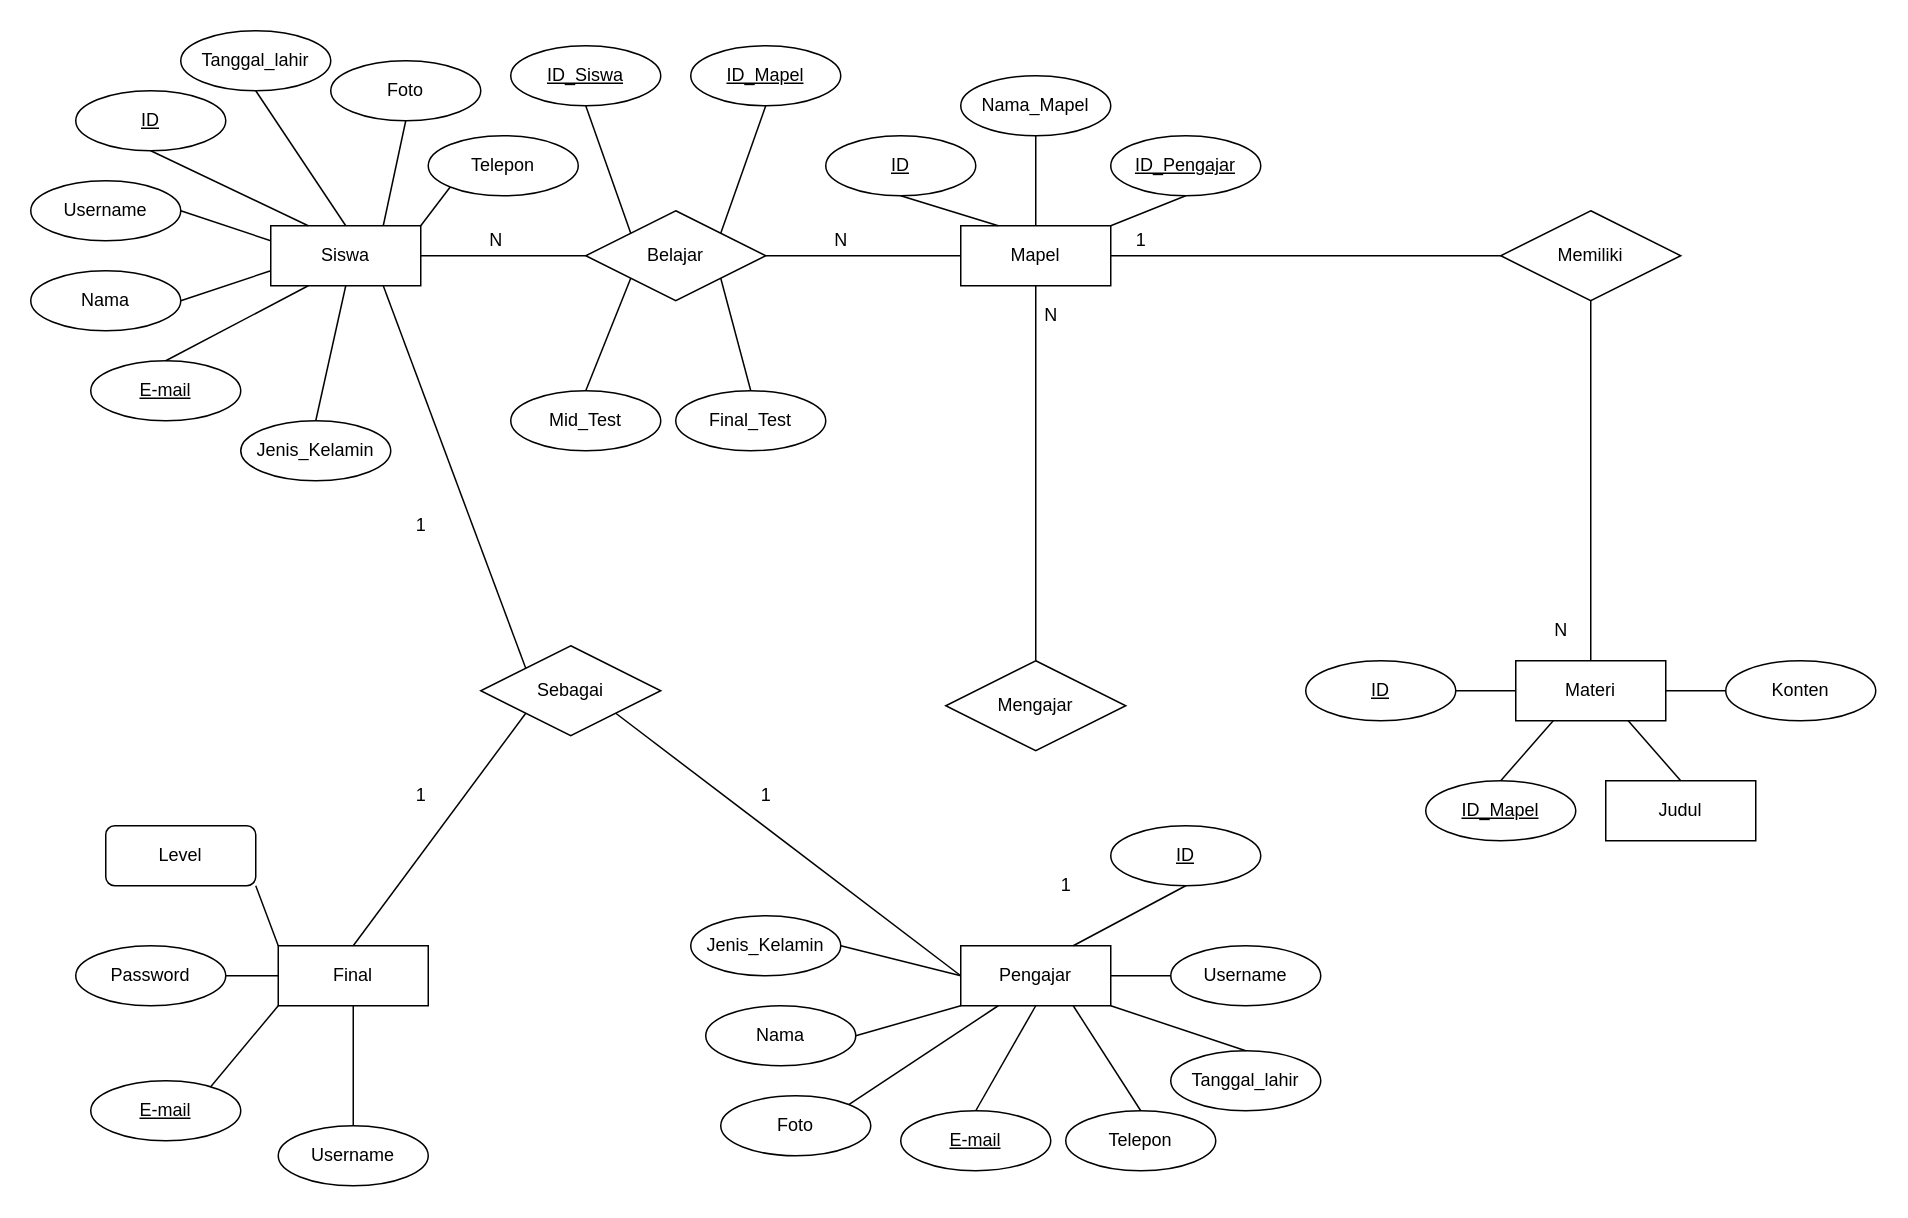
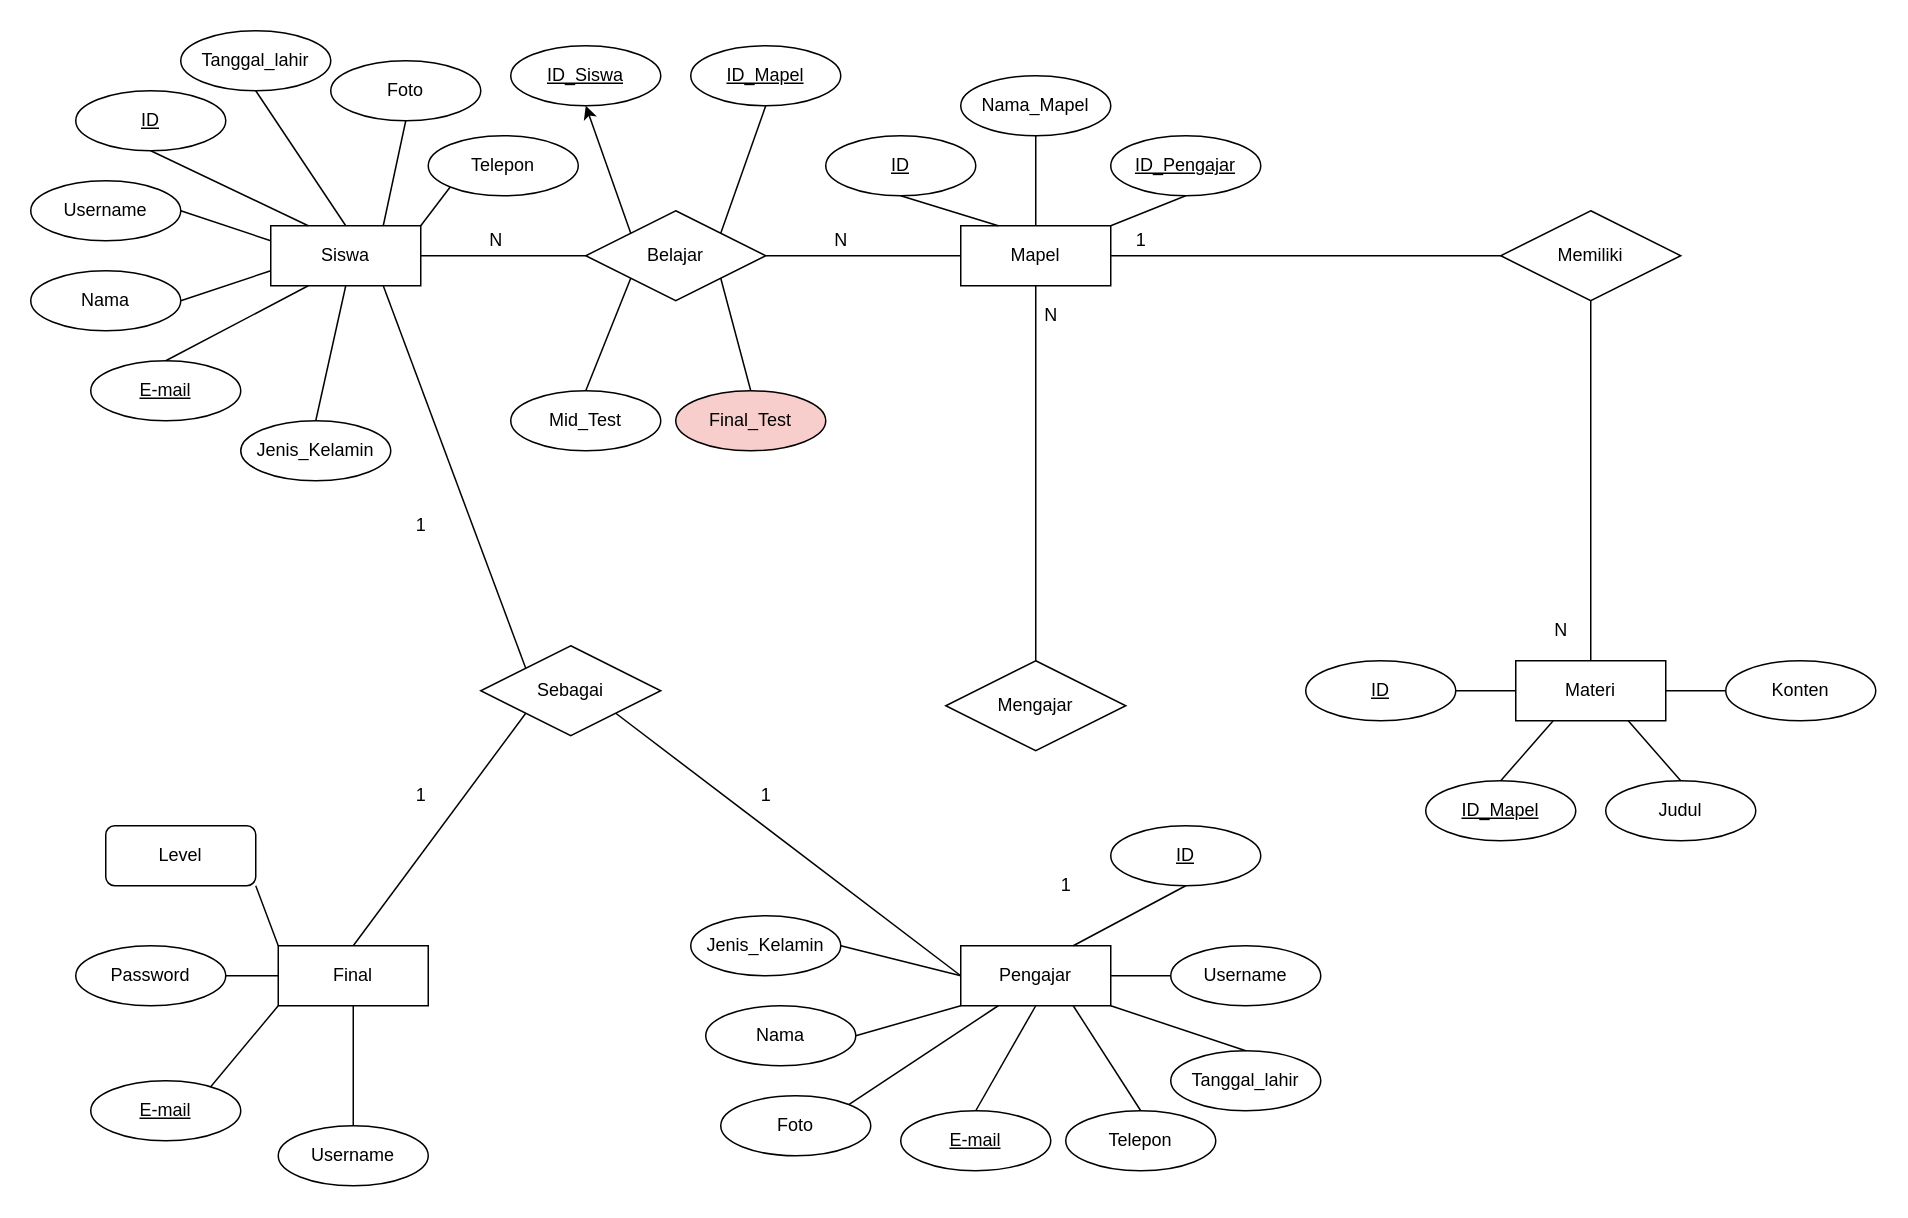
edge "ID_Siswa" -- "Belajar": arrowhead none -> classic
node "Final_Test": fillcolor #ffffff -> #f8cecc
node "Judul": shape rectangle -> ellipse
